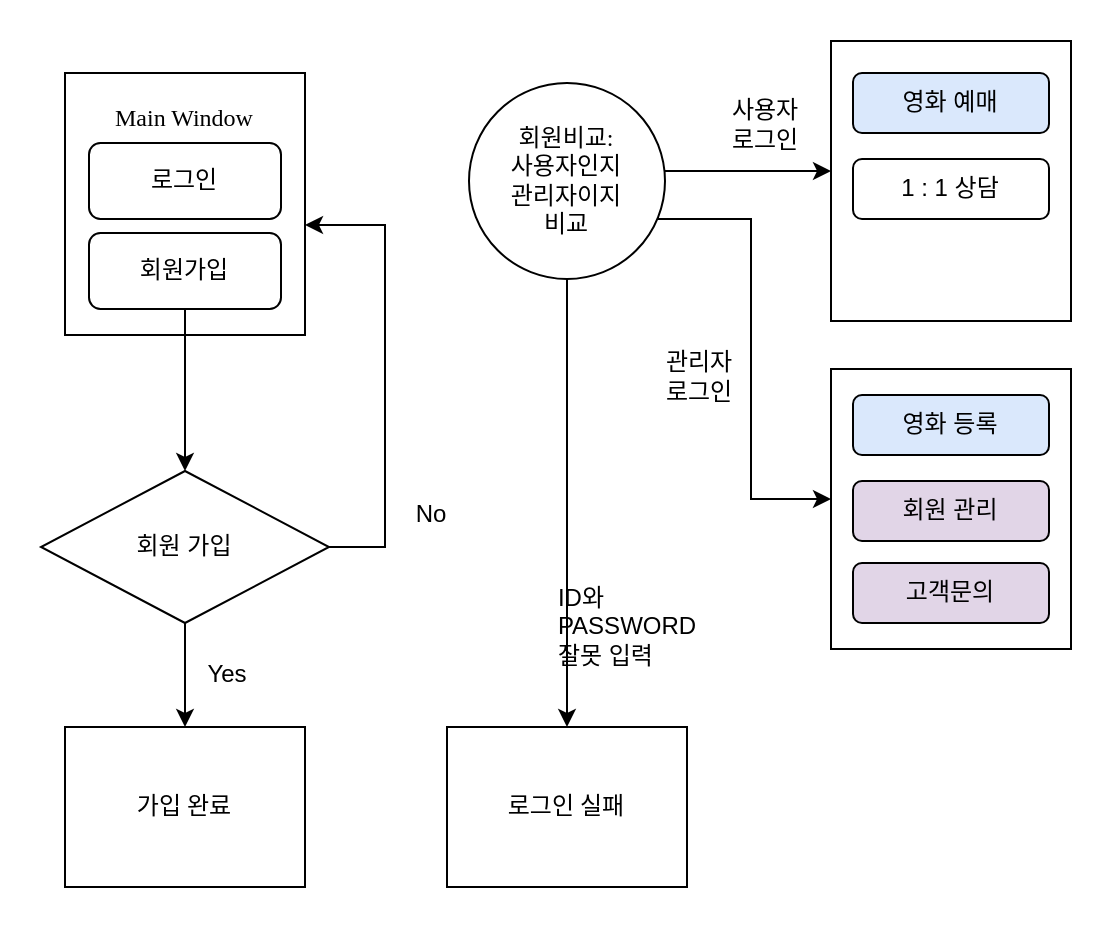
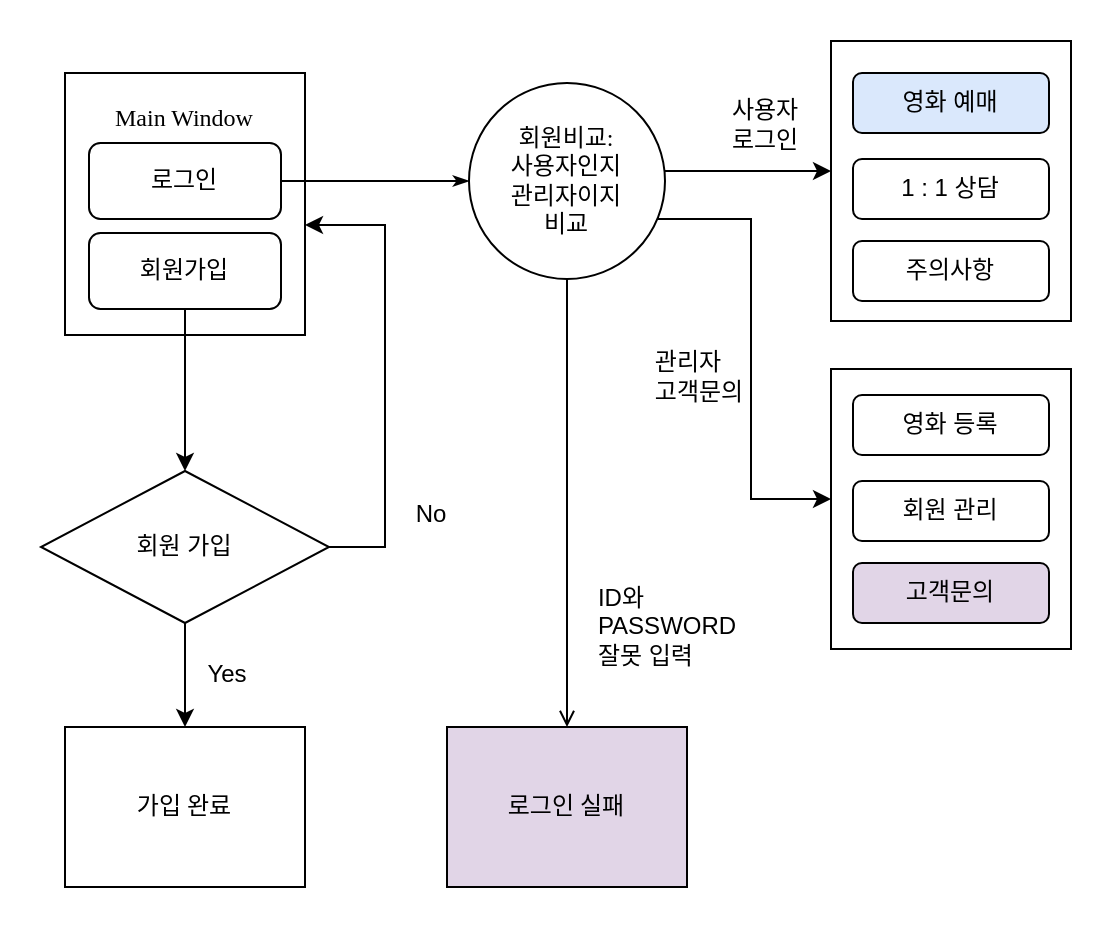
edge "로그인" -> "회원비교: 사용자인지 관리자이지 비교": added
node "주의사항": added
node "관리자 로그인": label "관리자 로그인" -> "관리자 고객문의"
node "영화 등록": fillcolor #dae8fc -> #ffffff
node "회원 관리": fillcolor #e1d5e7 -> #ffffff
node "ID와 PASSWORD 잘못 입력": moved (626, 626) -> (666, 626)
edge "회원비교: 사용자인지 관리자이지 비교" -> "로그인 실패": arrowhead classic -> open
node "로그인 실패": fillcolor #ffffff -> #e1d5e7
